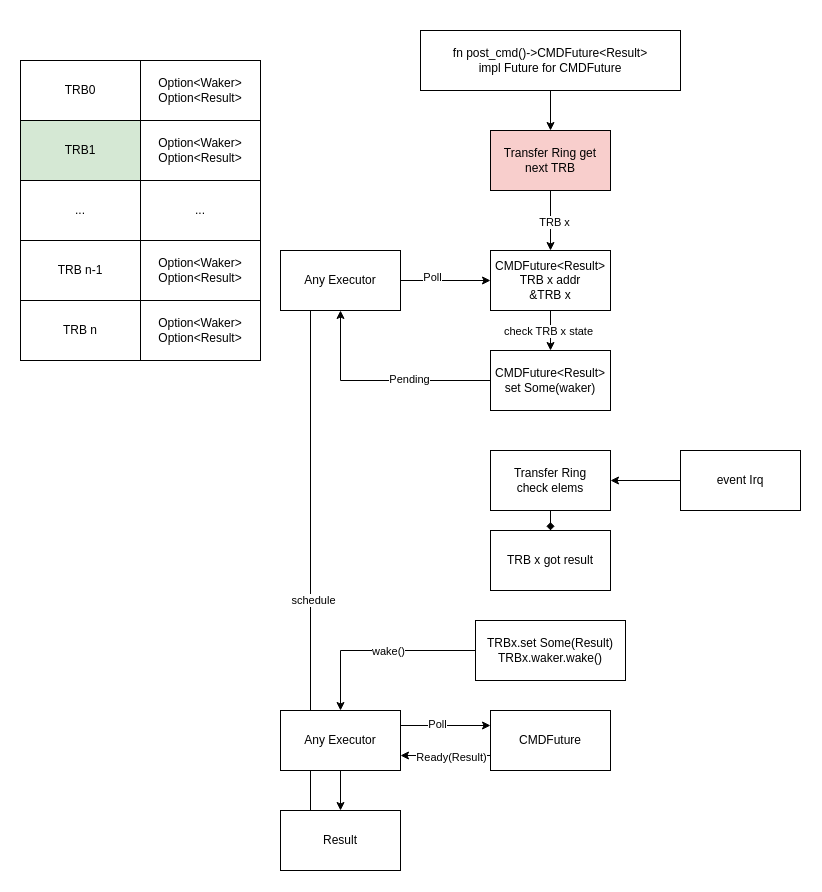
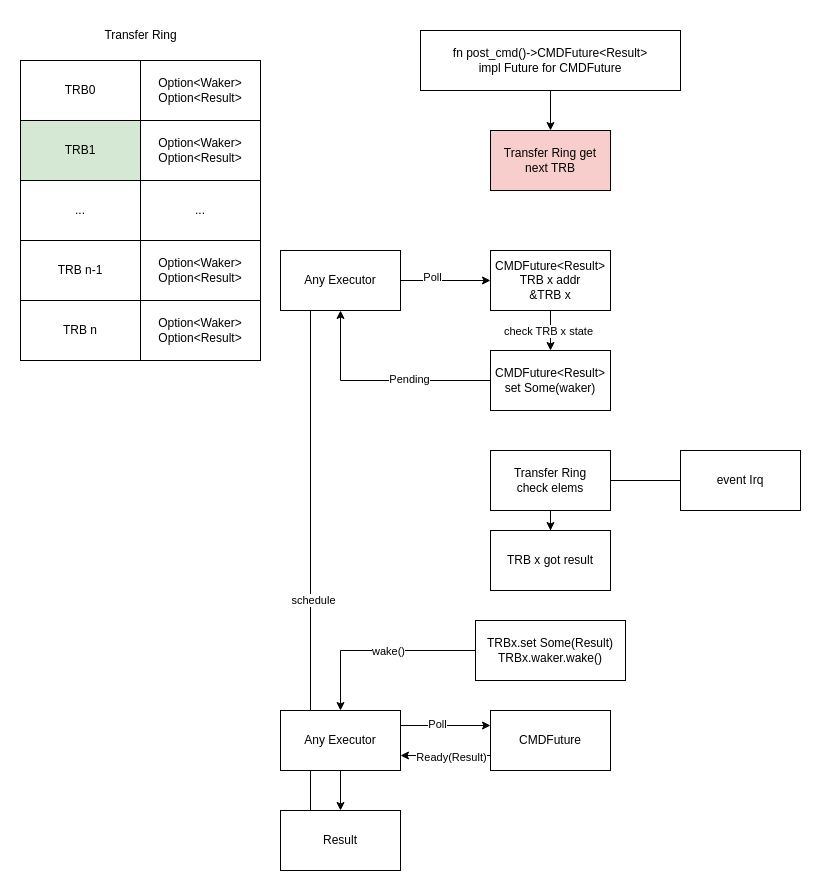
node "Transfer Ring": added
edge "Transfer Ring get next TRB" -> "CMDFuture<Result> TRB x addr &TRB x": removed, label "TRB x"
edge "event Irq" -> "Transfer Ring check elems": arrowhead classic -> none
edge "Transfer Ring check elems" -> "TRB x got result": arrowhead diamond -> classic
